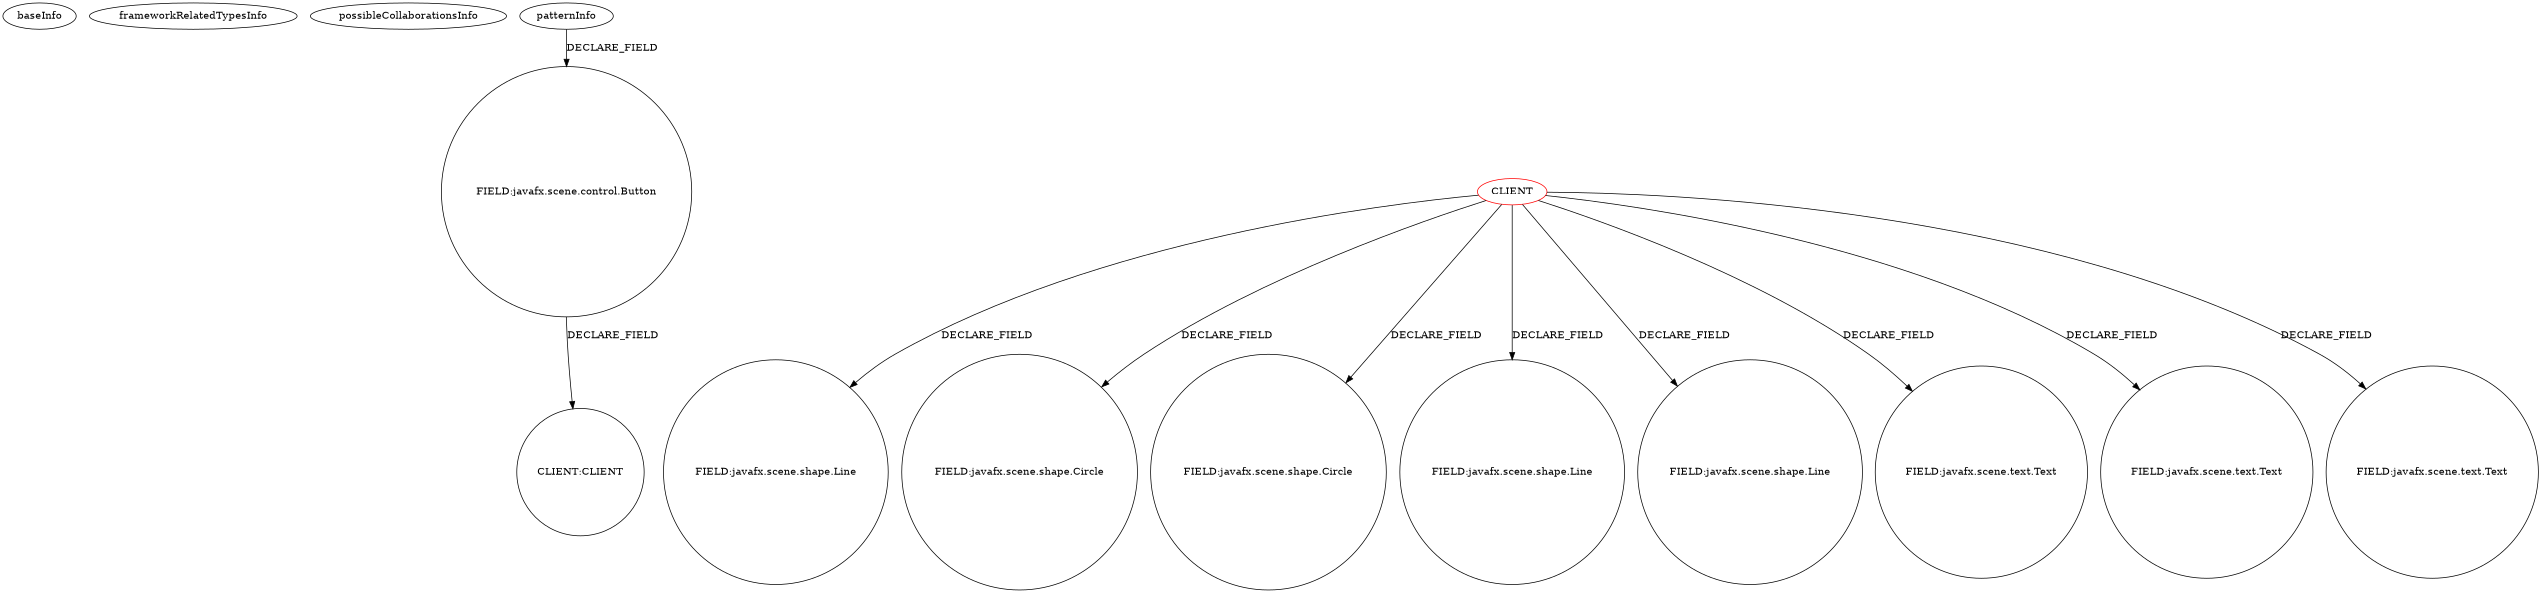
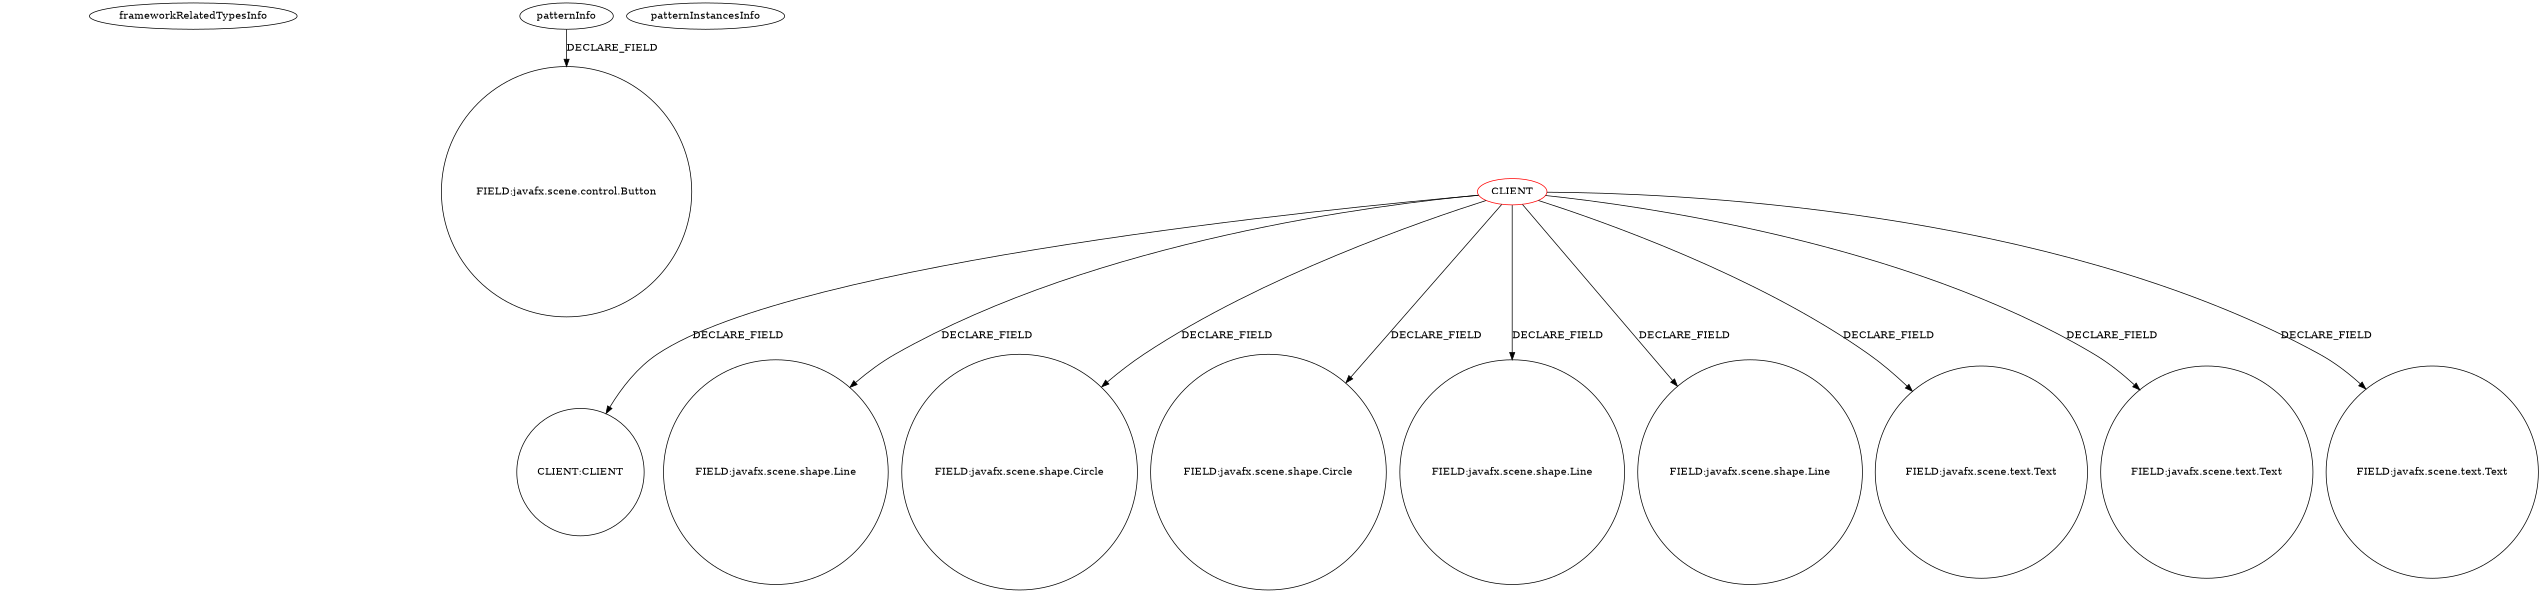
node "baseInfo": removed
node "possibleCollaborationsInfo": removed
node "patternInstancesInfo": added
edge "FIELD:javafx.scene.control.Button" -> "CLIENT:CLIENT": now "CLIENT" -> "CLIENT:CLIENT"
